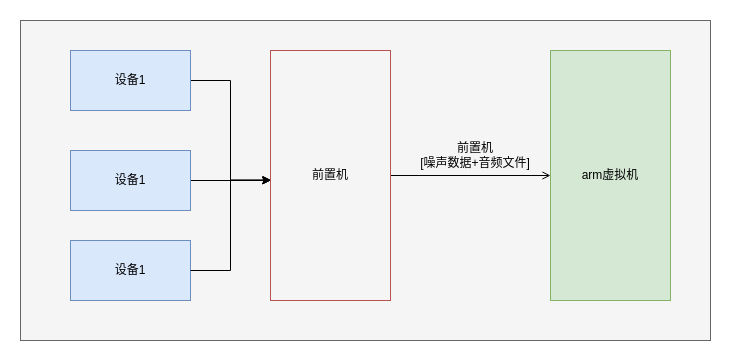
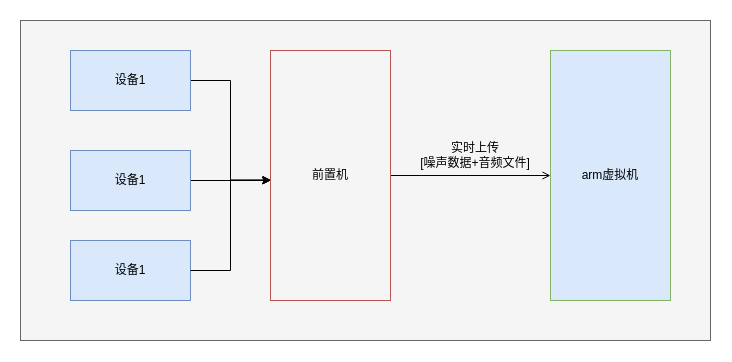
node "前置机 [噪声数据+音频文件]": label "前置机 [噪声数据+音频文件]" -> "实时上传 [噪声数据+音频文件]"
node "arm虚拟机": fillcolor #d5e8d4 -> #dae8fc
